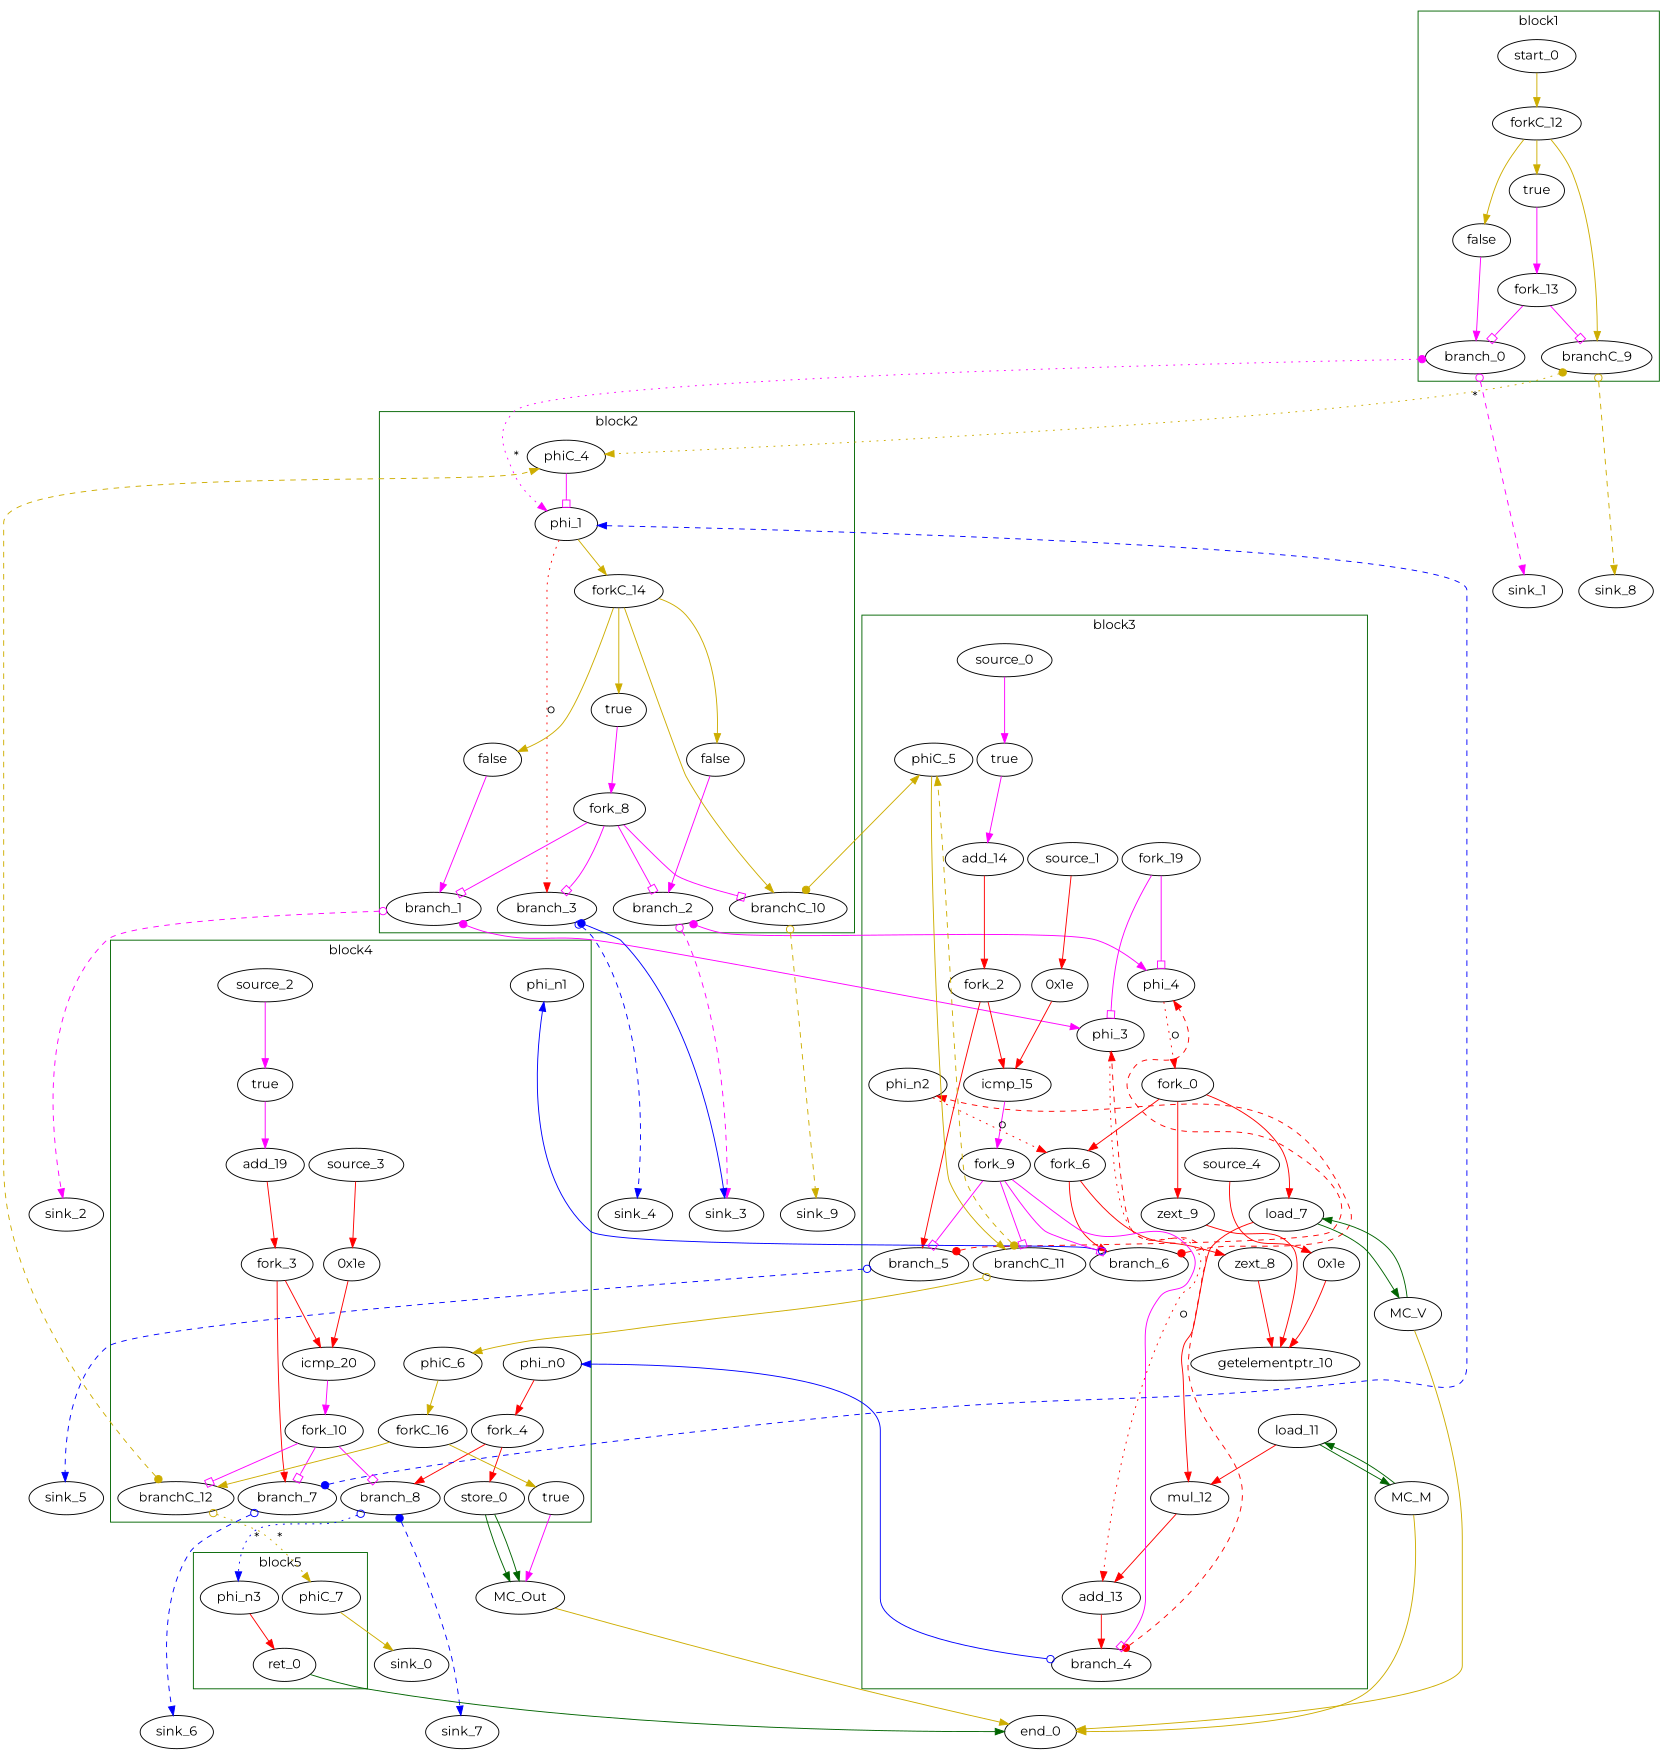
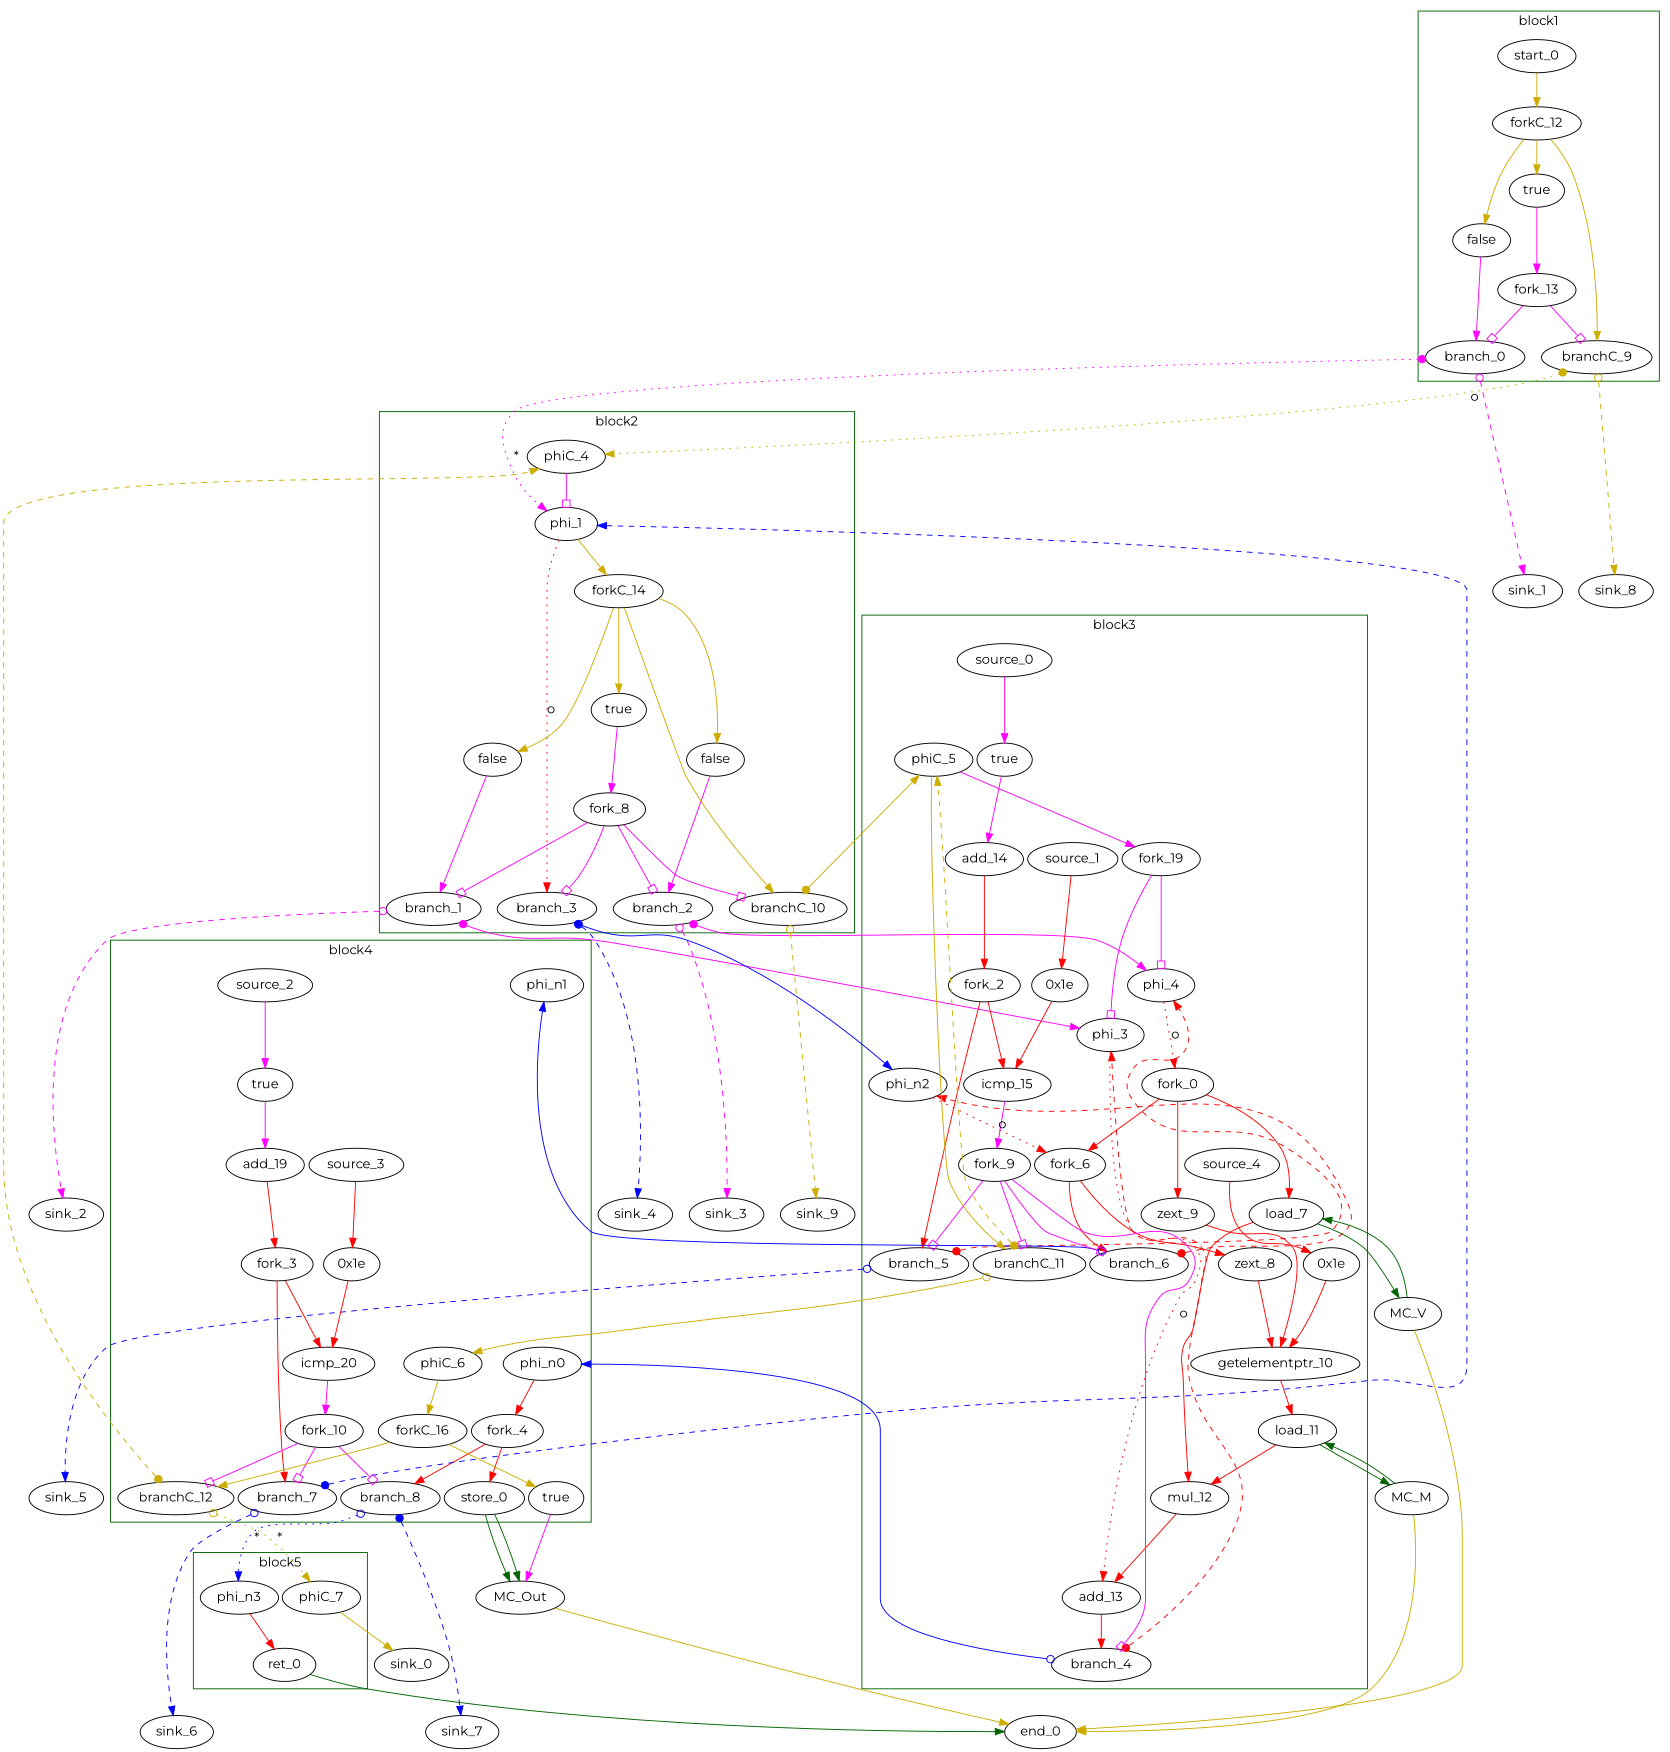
edge "branchC_9" -- "phiC_4": label "*" -> "o"
edge "phiC_5" -> "fork_19": added
edge "branch_3" -- "sink_3": now "branch_3" -- "phi_n2"
edge "getelementptr_10" -> "load_11": added
